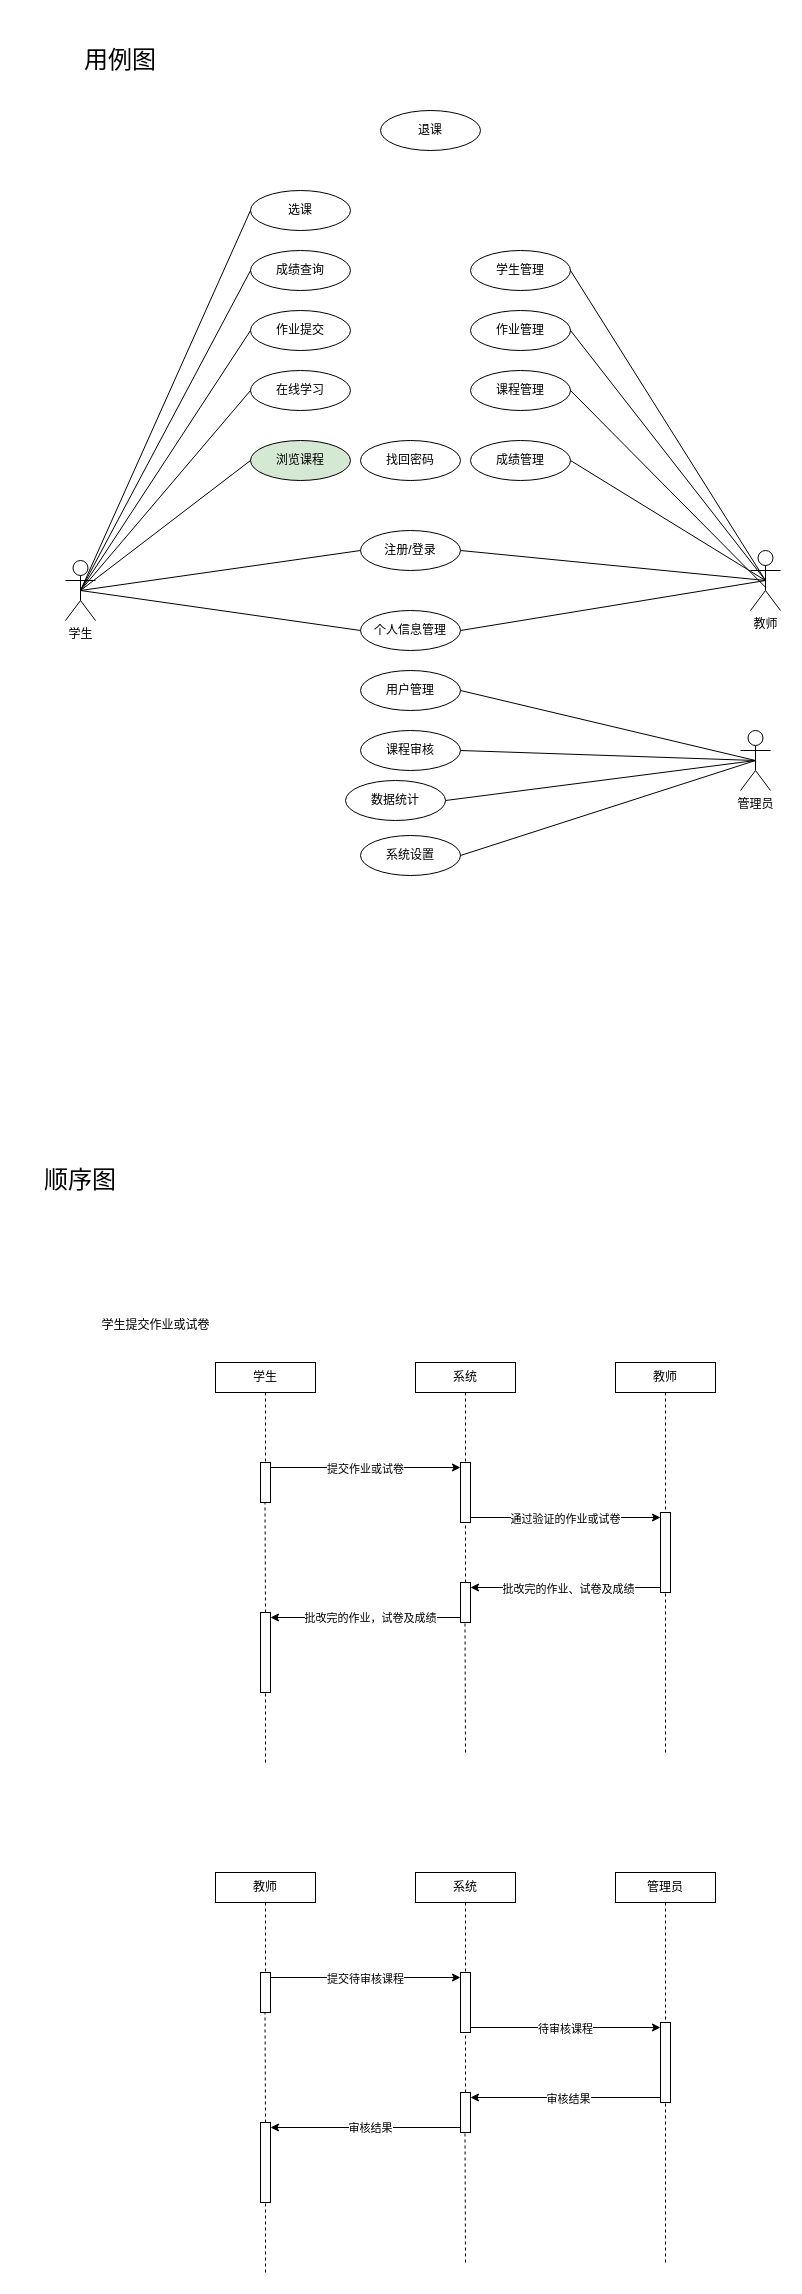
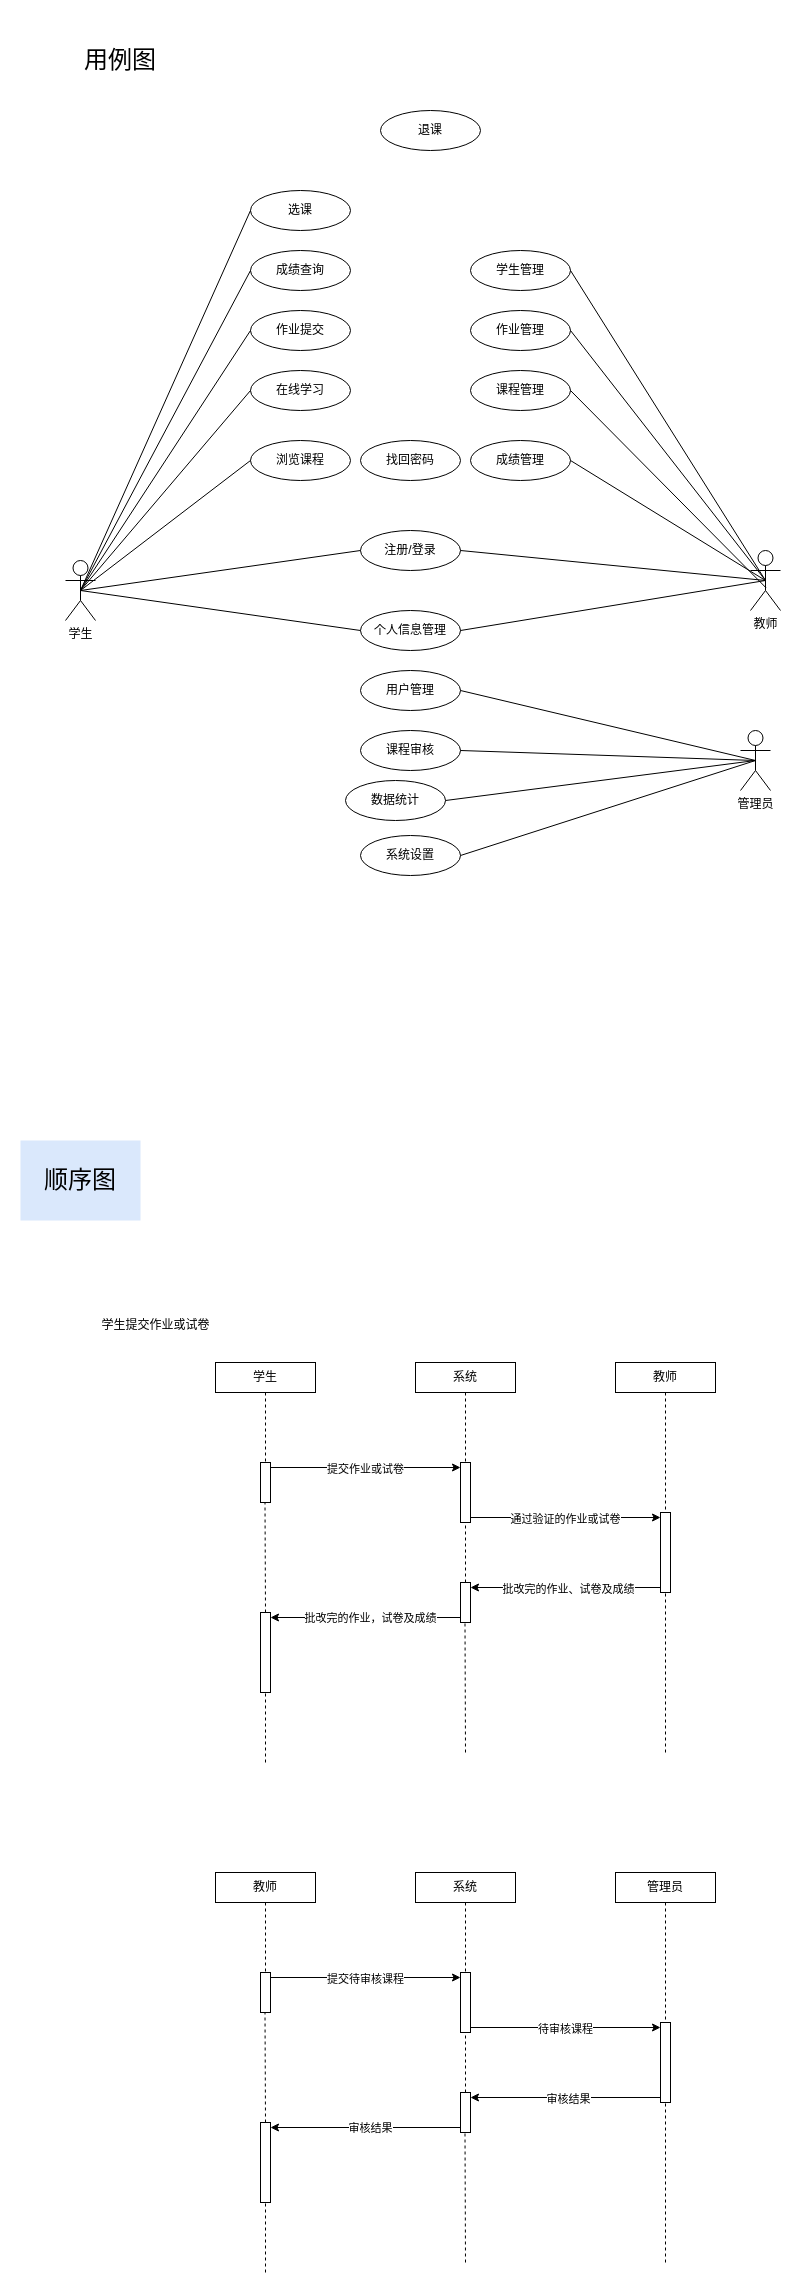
node "浏览课程": fillcolor #d5e8d4 -> #ffffff
node "顺序图": fillcolor #ffffff -> #dae8fc
